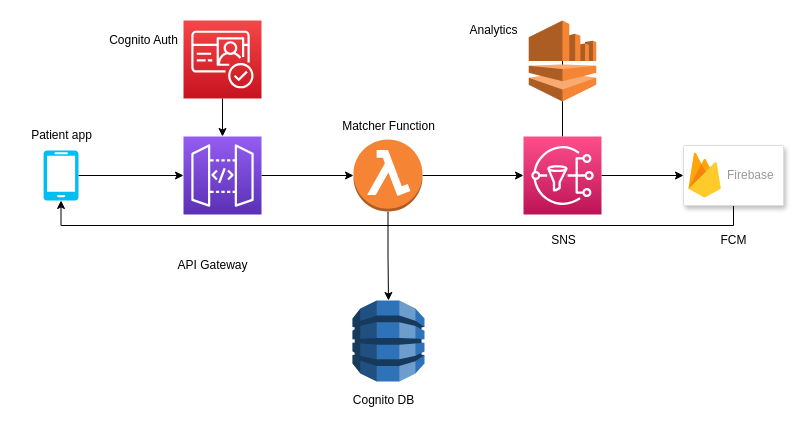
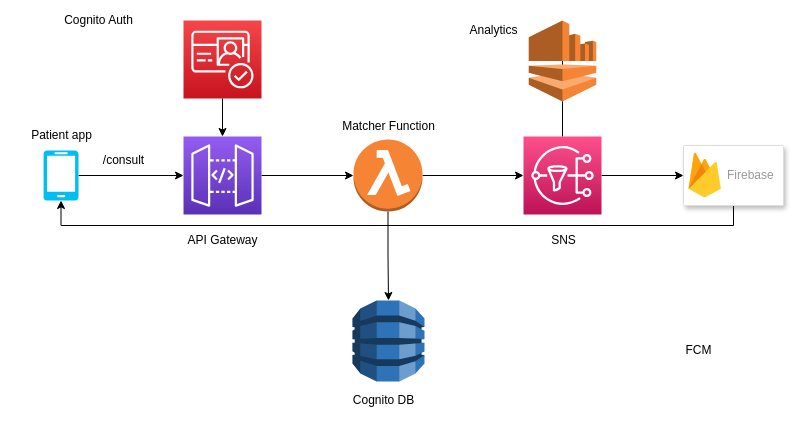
node "Cognito Auth": moved (144, 41) -> (99, 21)
node "/consult": added
node "FCM": moved (734, 241) -> (699, 351)
node "API Gateway": moved (213, 266) -> (223, 241)
